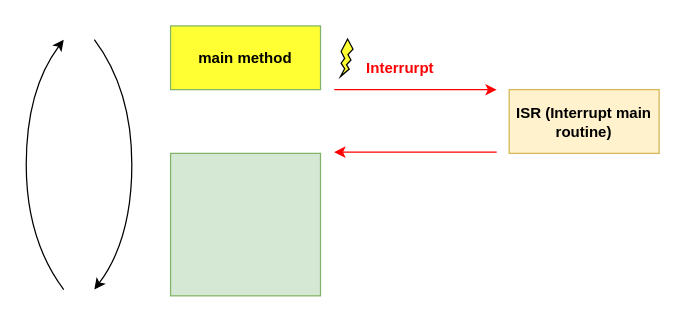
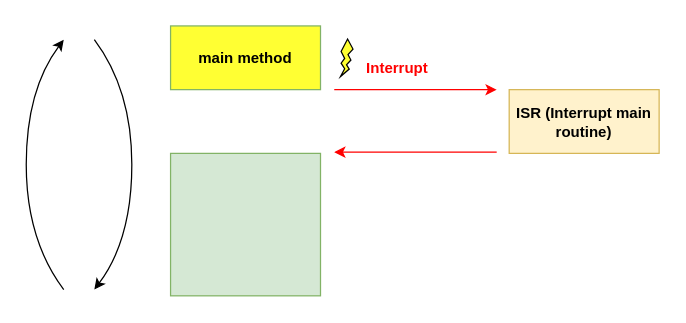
node "Interrurpt": label "Interrurpt" -> "Interrupt"
